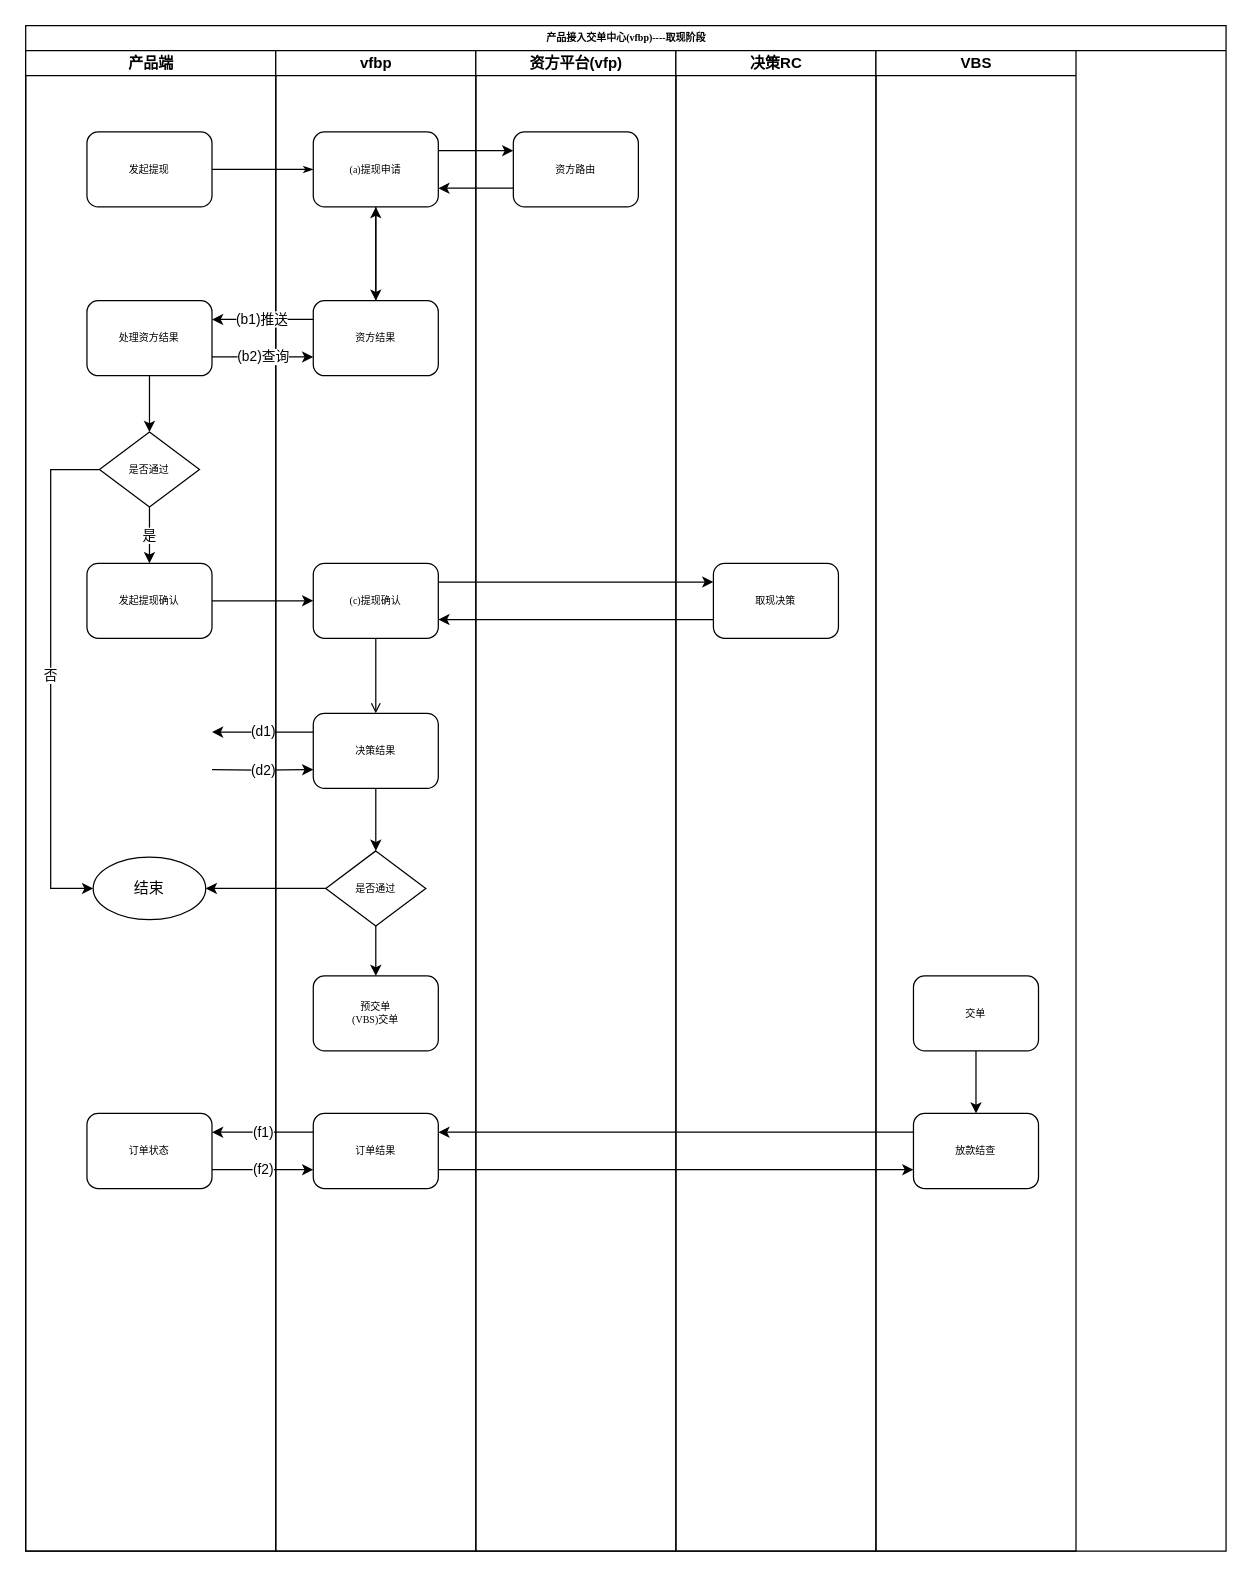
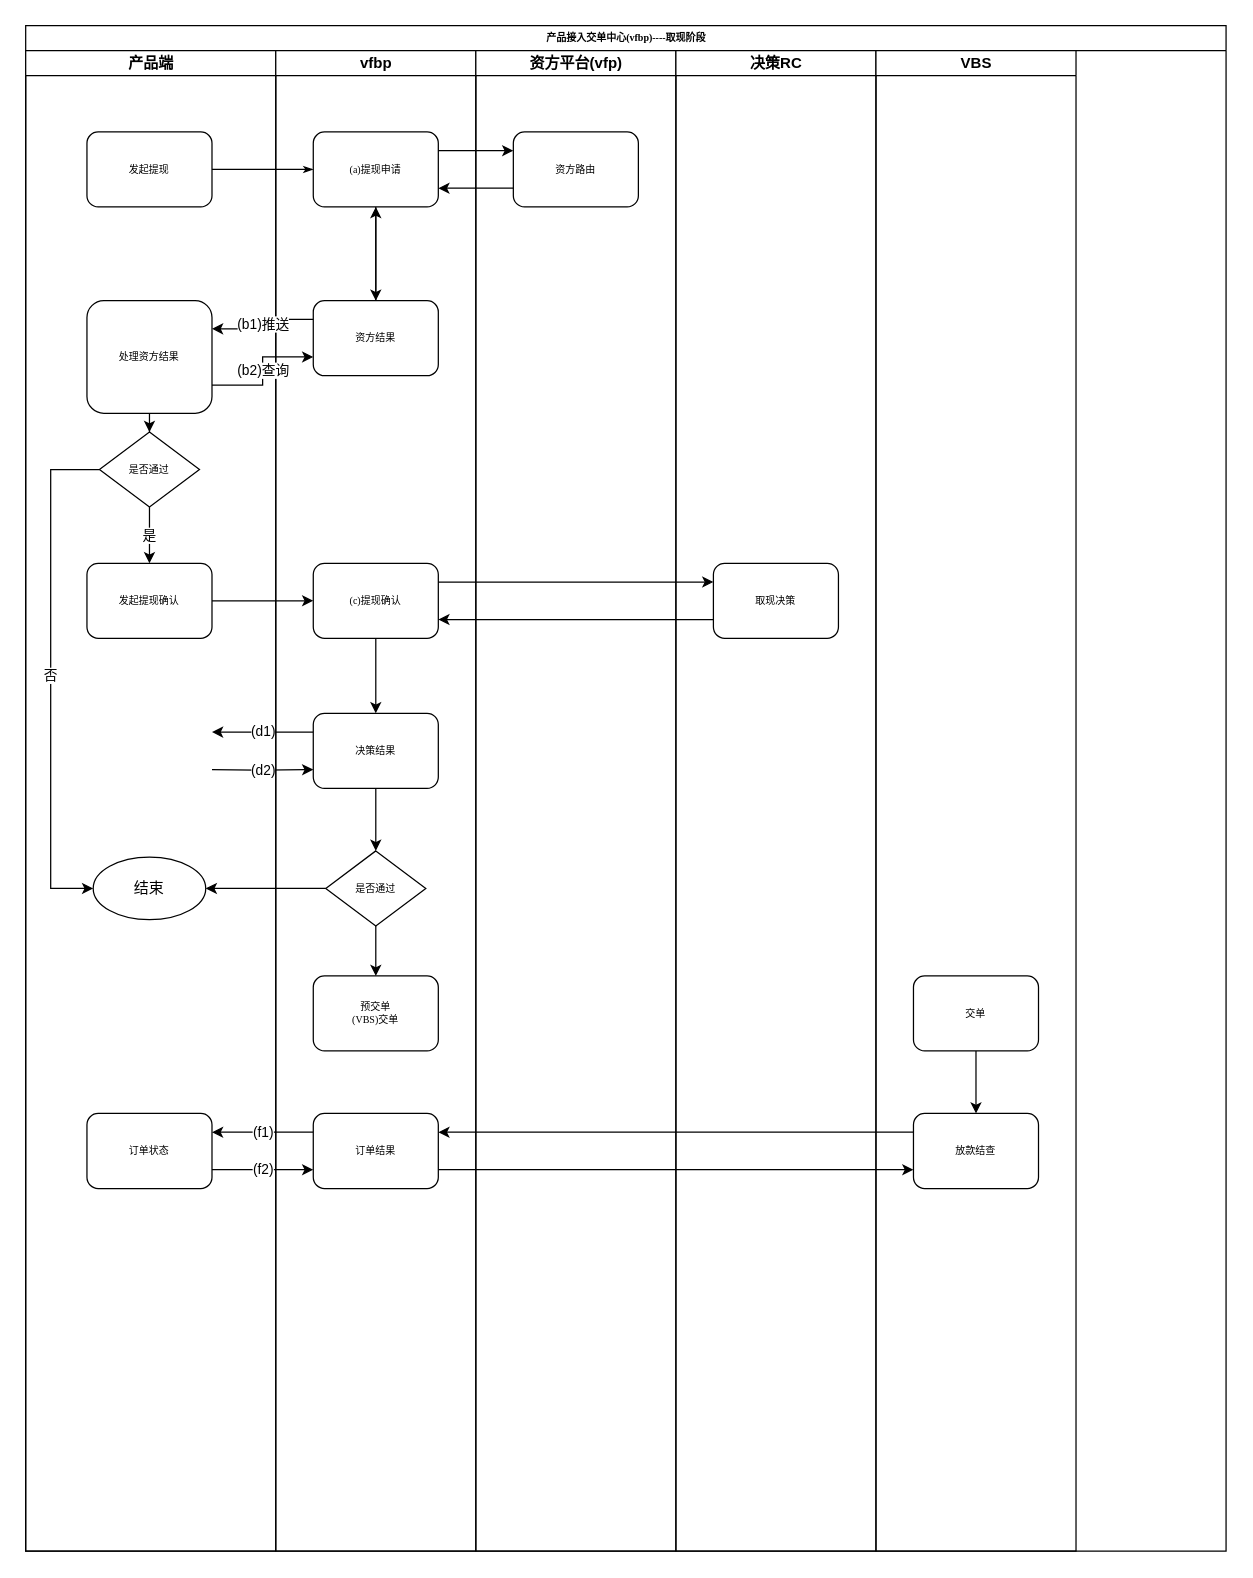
node "处理资方结果": size 125x75 -> 125x113
edge "(c)提现确认" -> "决策结果": arrowhead open -> classic
